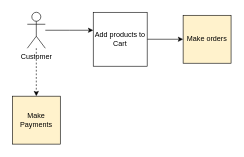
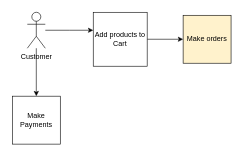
edge "Customer" -> "Make Payments": style dashed -> solid
node "Make Payments": fillcolor #fff2cc -> #ffffff
